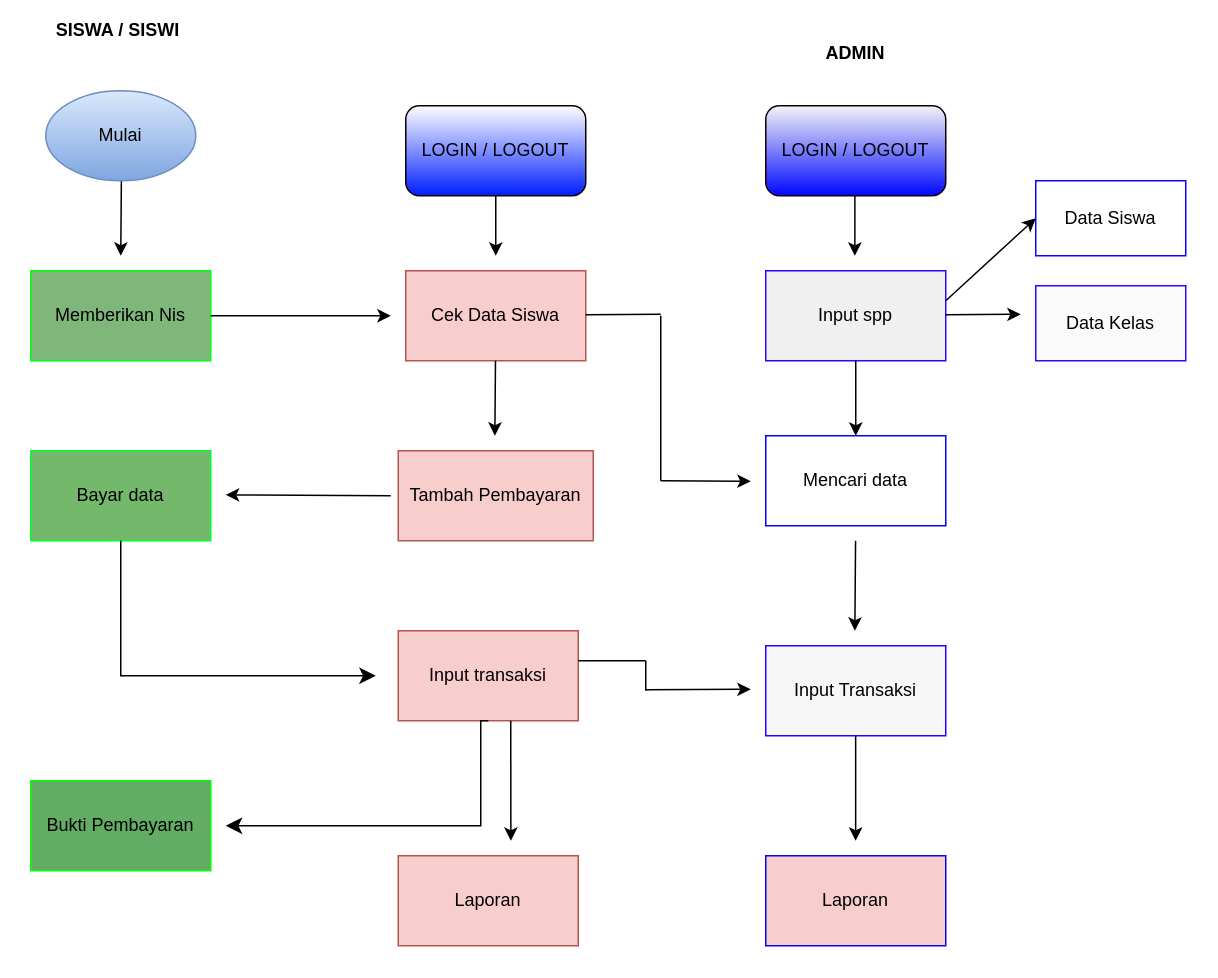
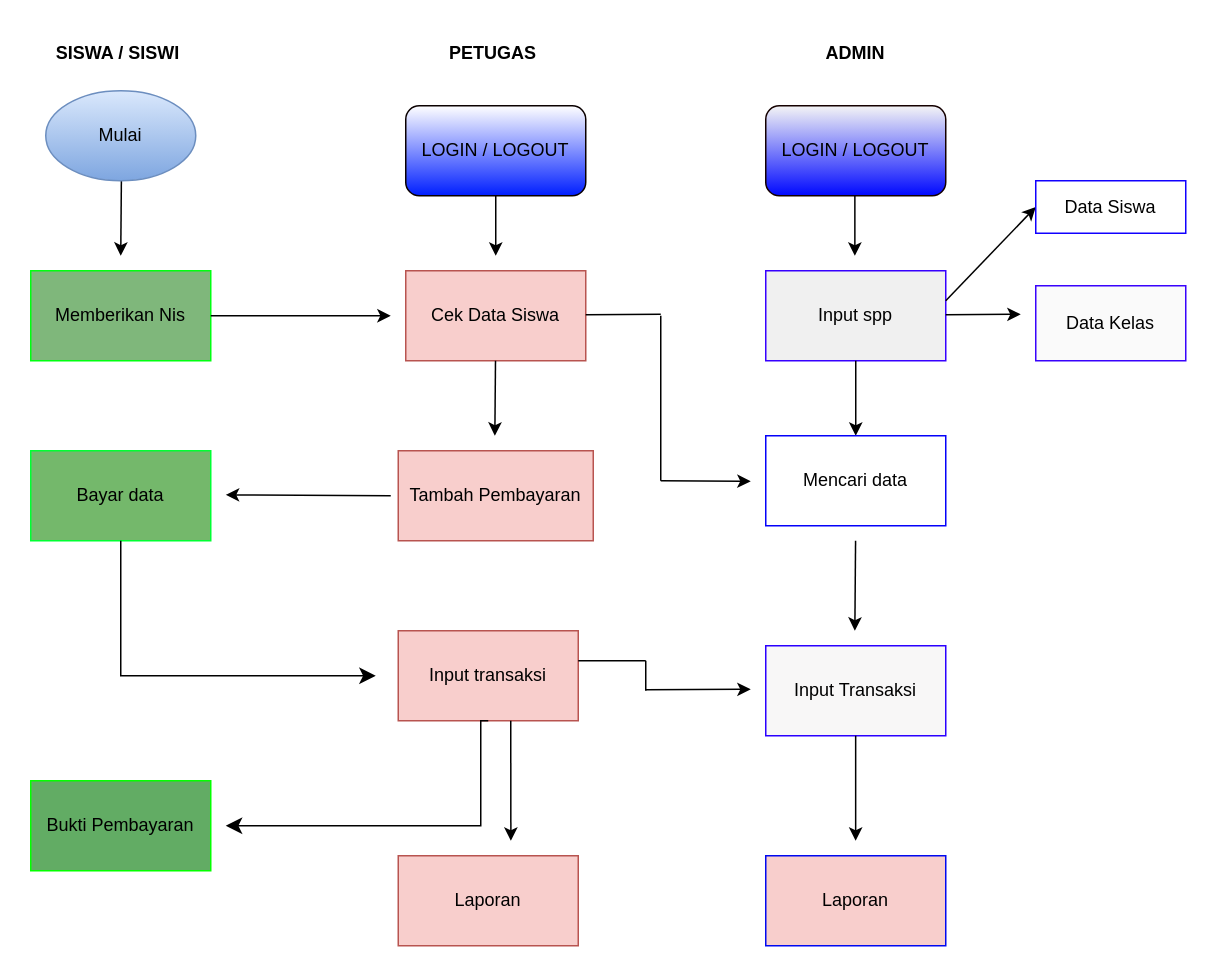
node "SISWA / SISWI": moved (121, 31) -> (121, 53)
node "PETUGAS": added
node "Data Siswa": size 150x75 -> 150x53
